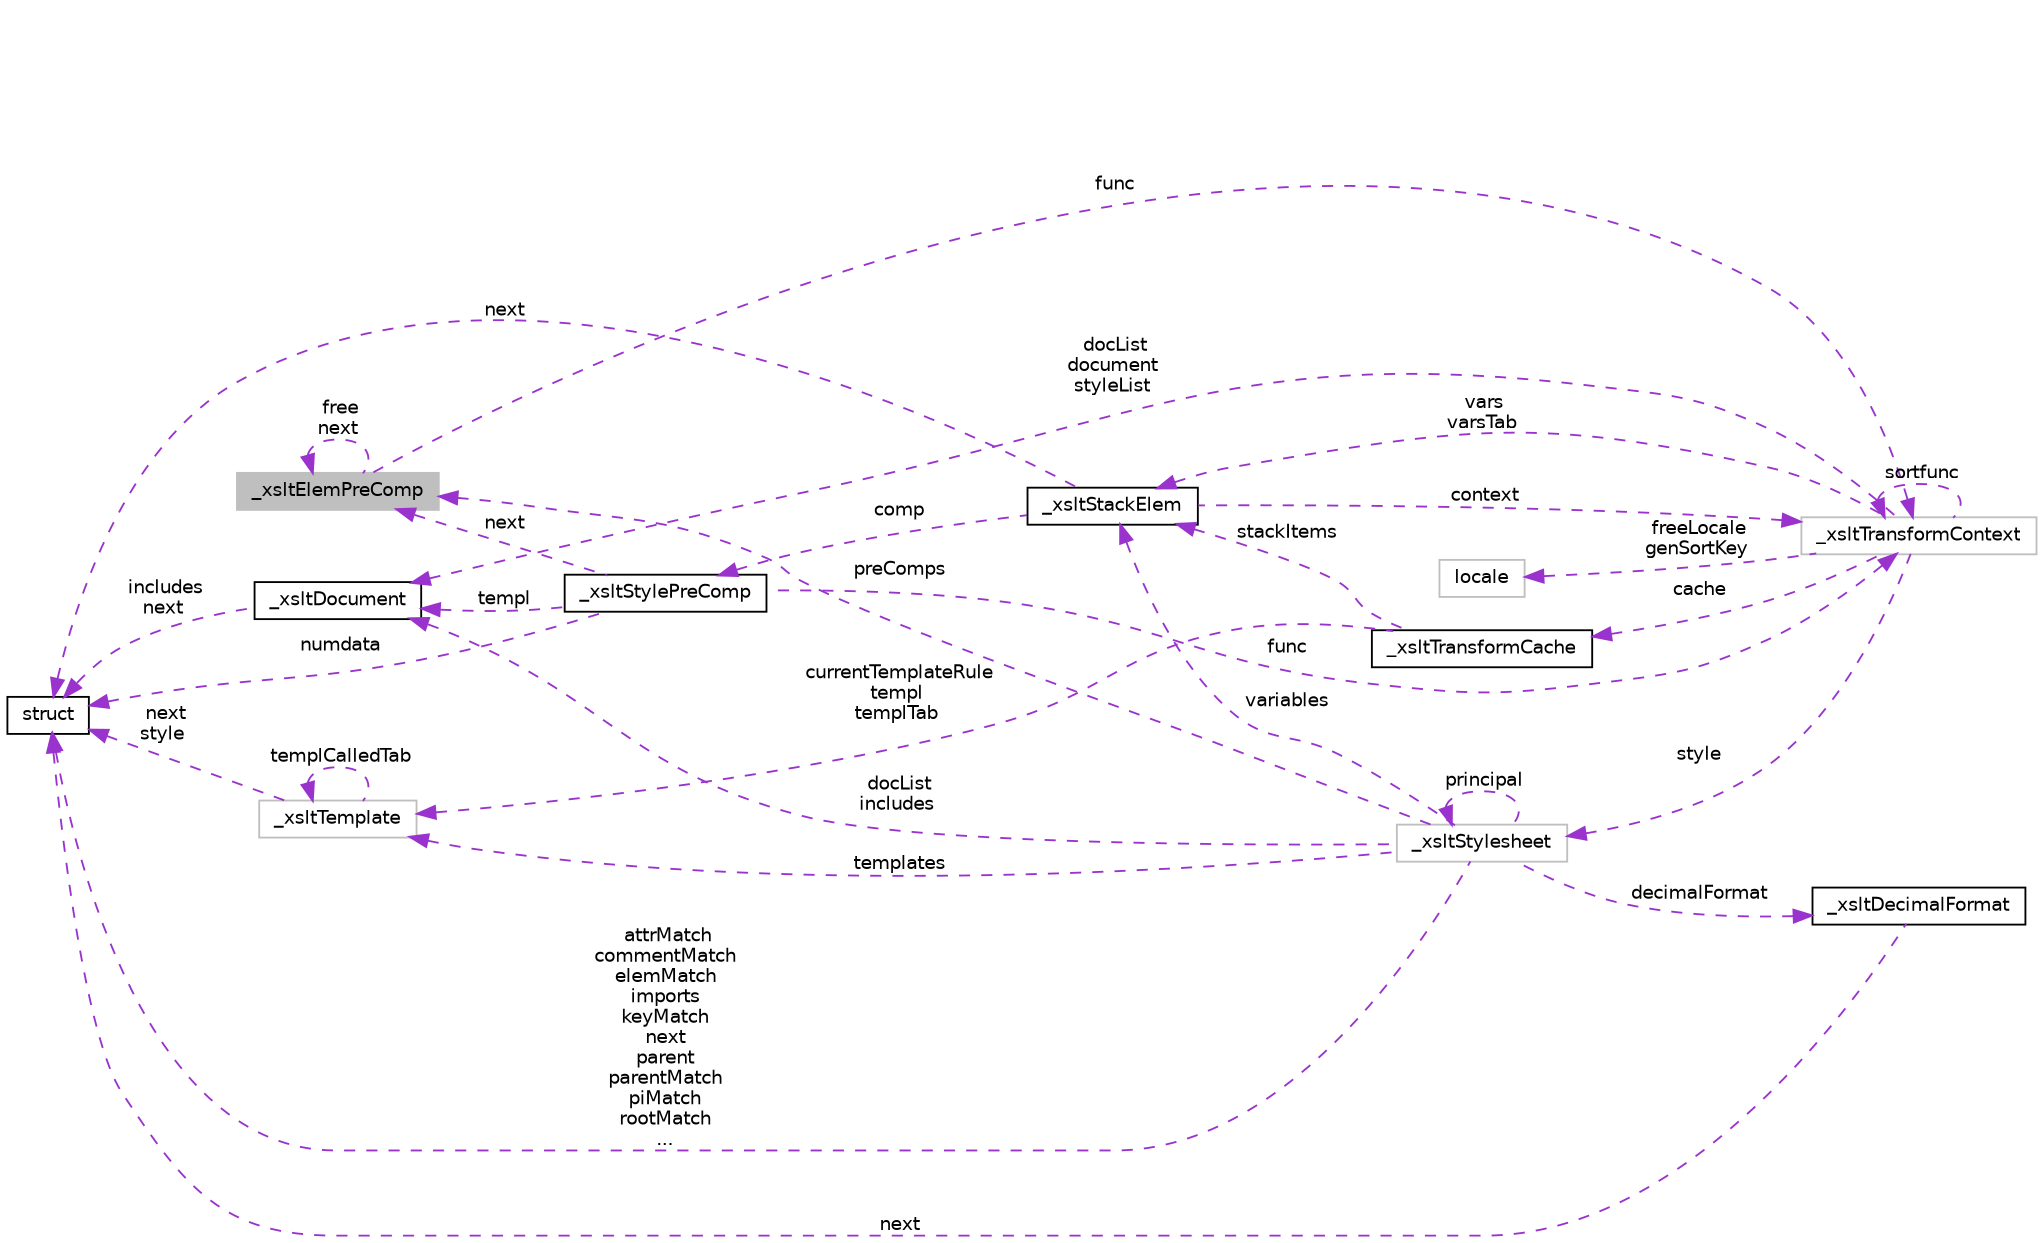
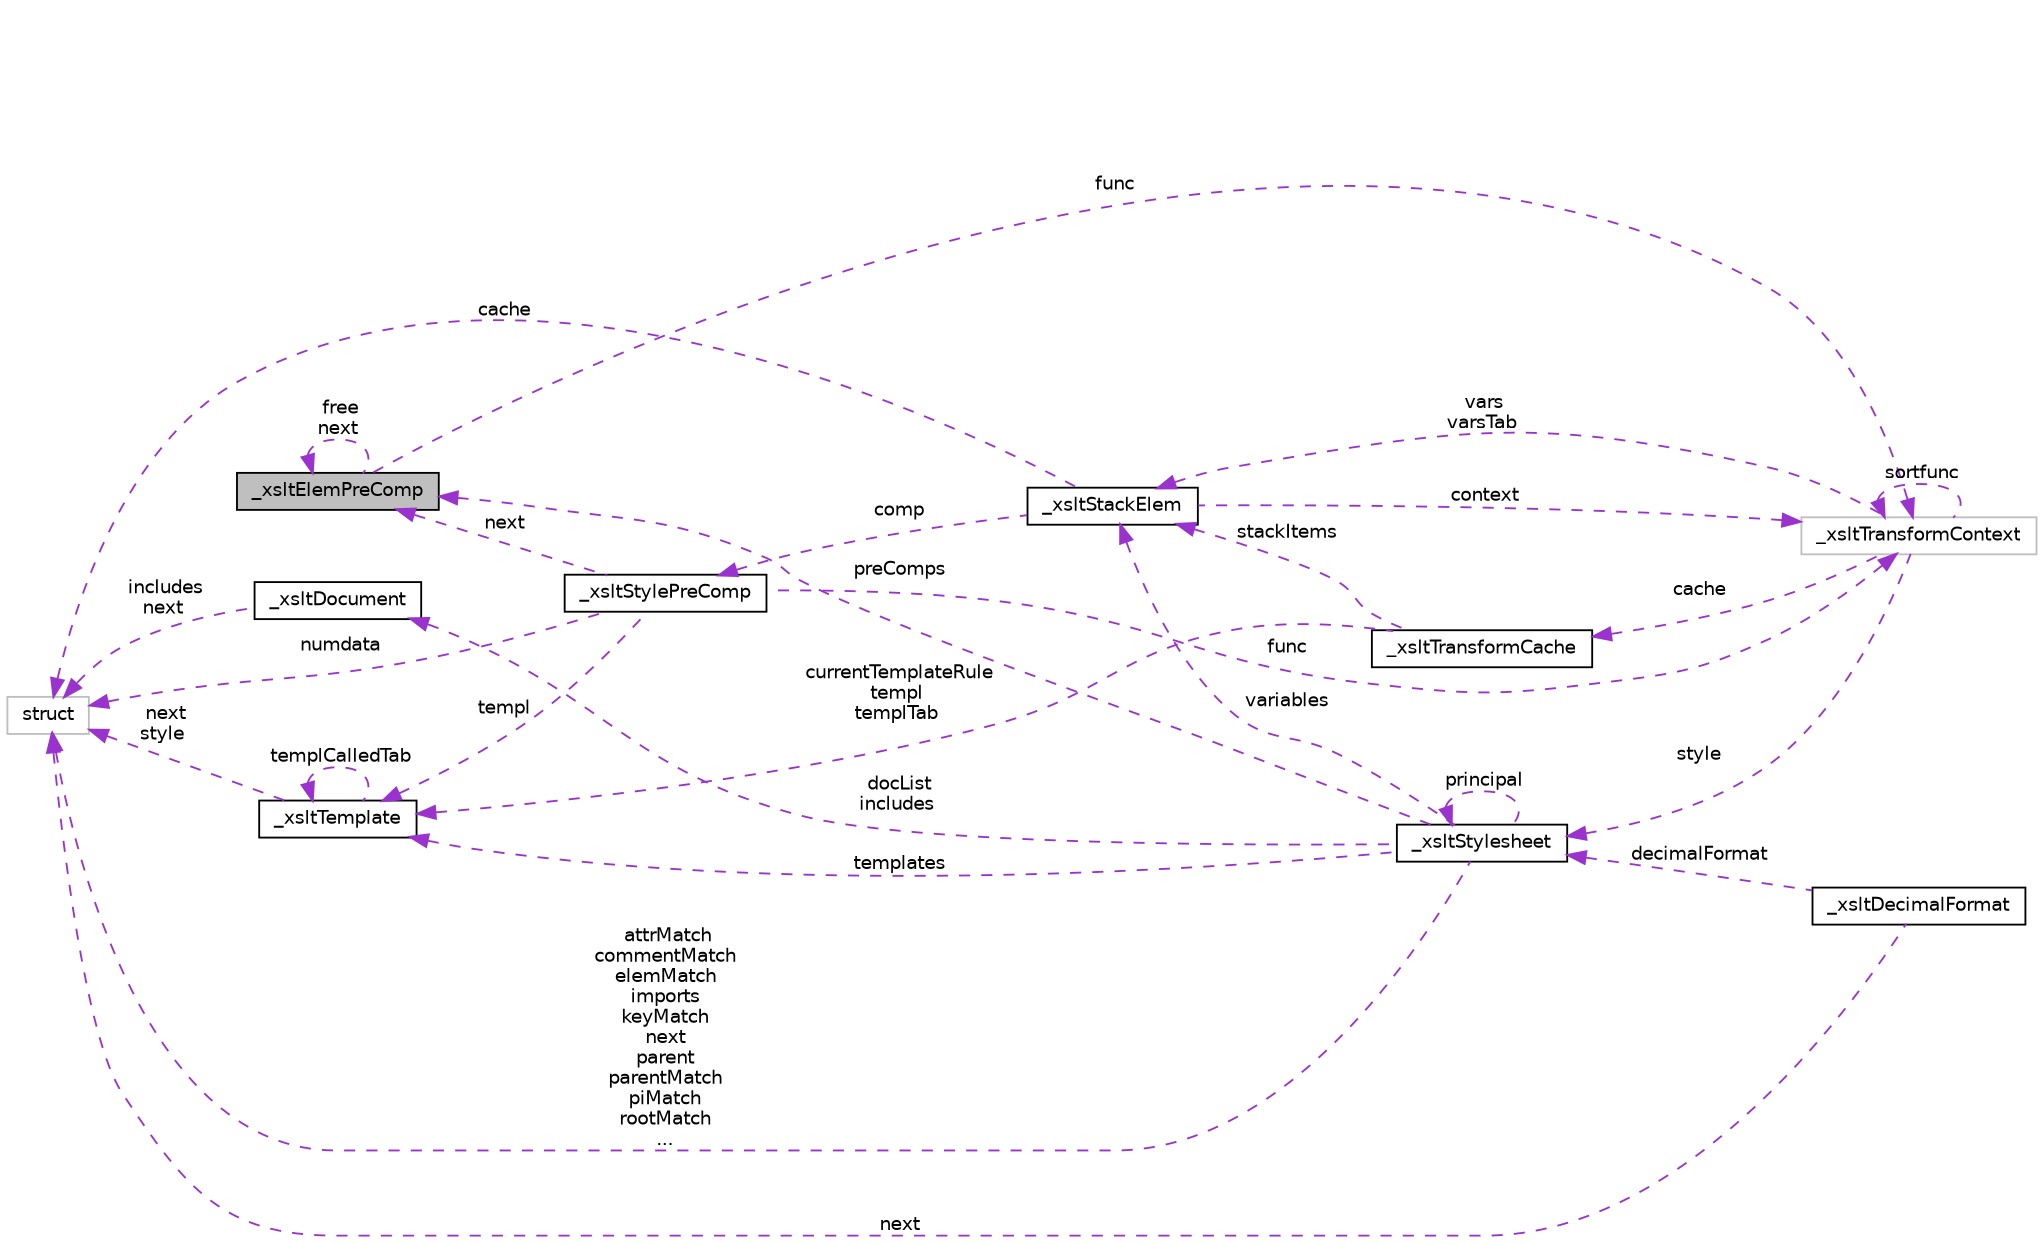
edge "_xsltStackElem" -> "struct": label " next" -> " cache"
edge "_xsltTransformContext" -> "_xsltDocument": removed, label "docList document styleList"
node "_xsltElemPreComp": color grey75 -> black
node "locale": removed
edge "_xsltStylePreComp" -> "_xsltDocument": now "_xsltStylePreComp" -> "_xsltTemplate"
node "struct": color black -> grey75
node "_xsltTemplate": color grey75 -> black
node "_xsltStylesheet": color grey75 -> black
edge "_xsltStylesheet" -> "_xsltDecimalFormat": reversed
